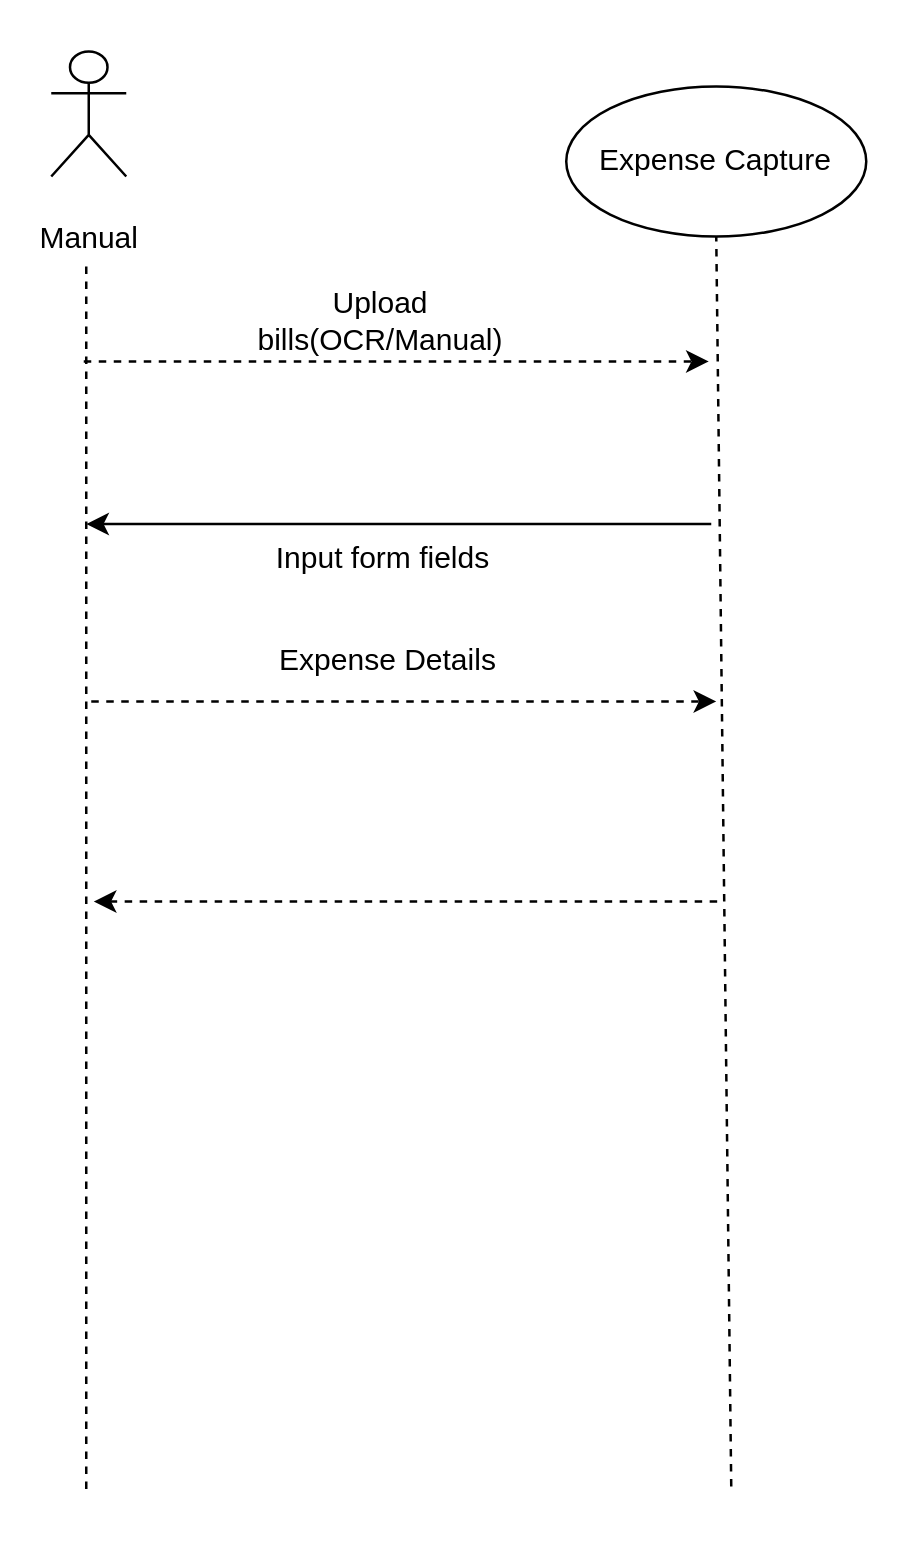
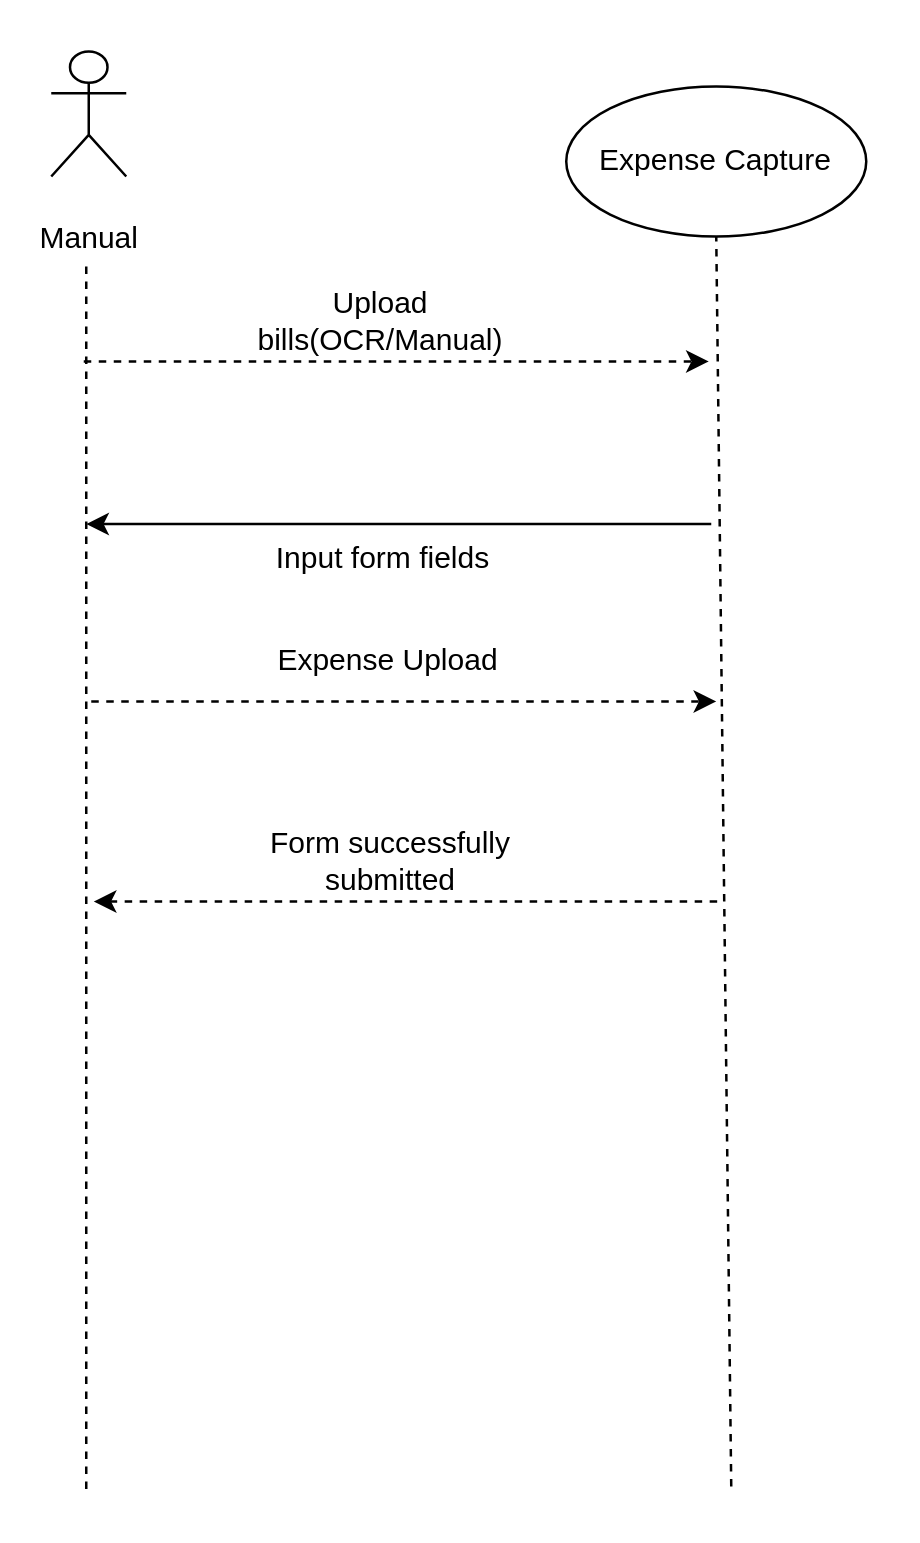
node "Expense Details": label "Expense Details" -> "Expense Upload"
node "Form successfully submitted": added
